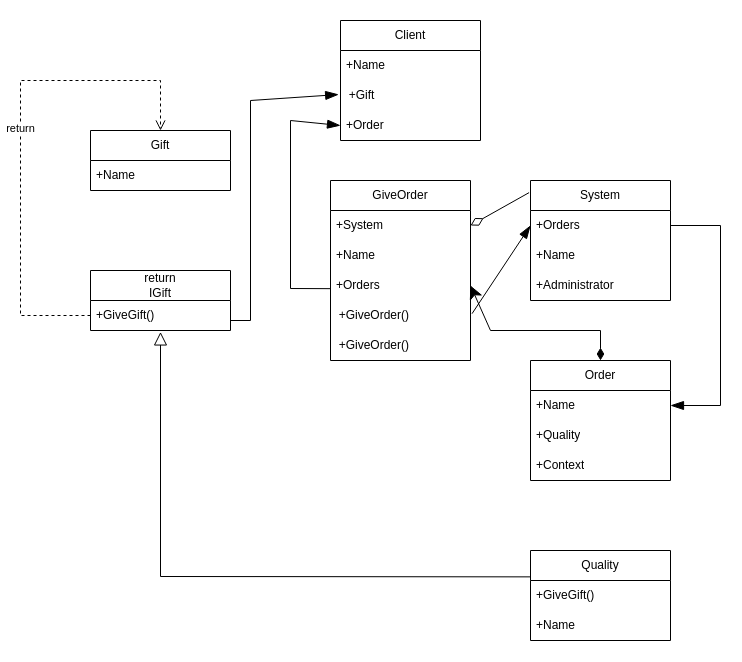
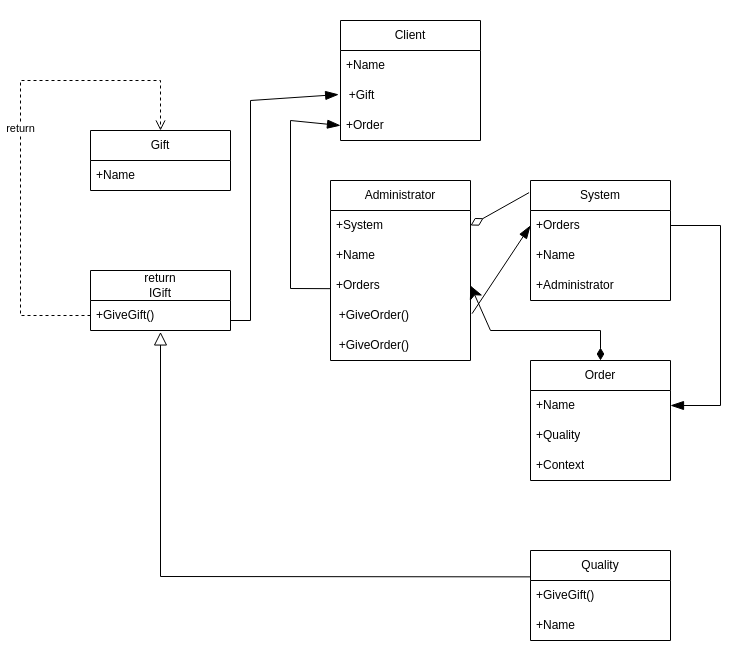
node "GiveOrder": label "GiveOrder" -> "Administrator"
